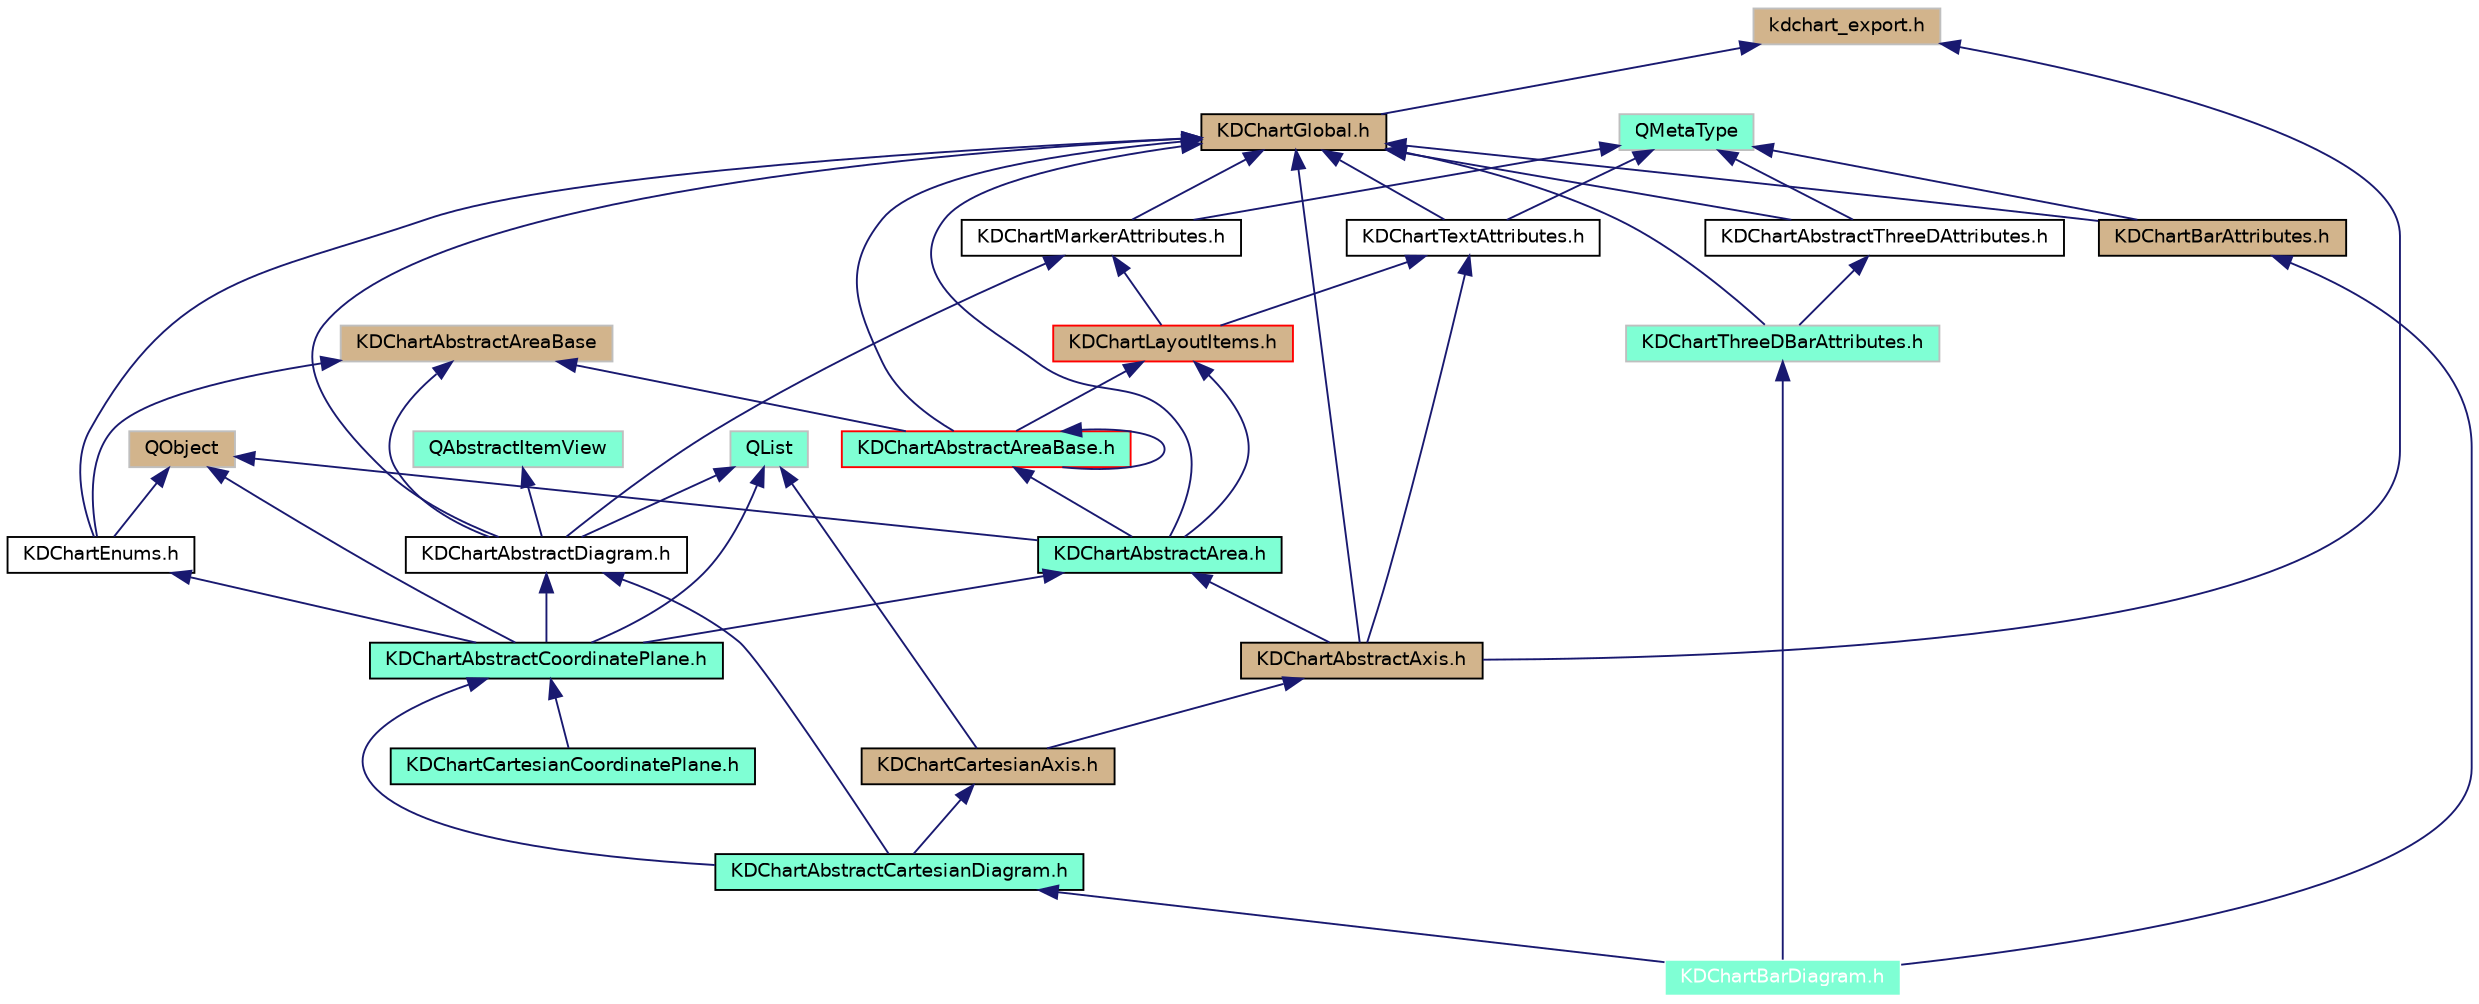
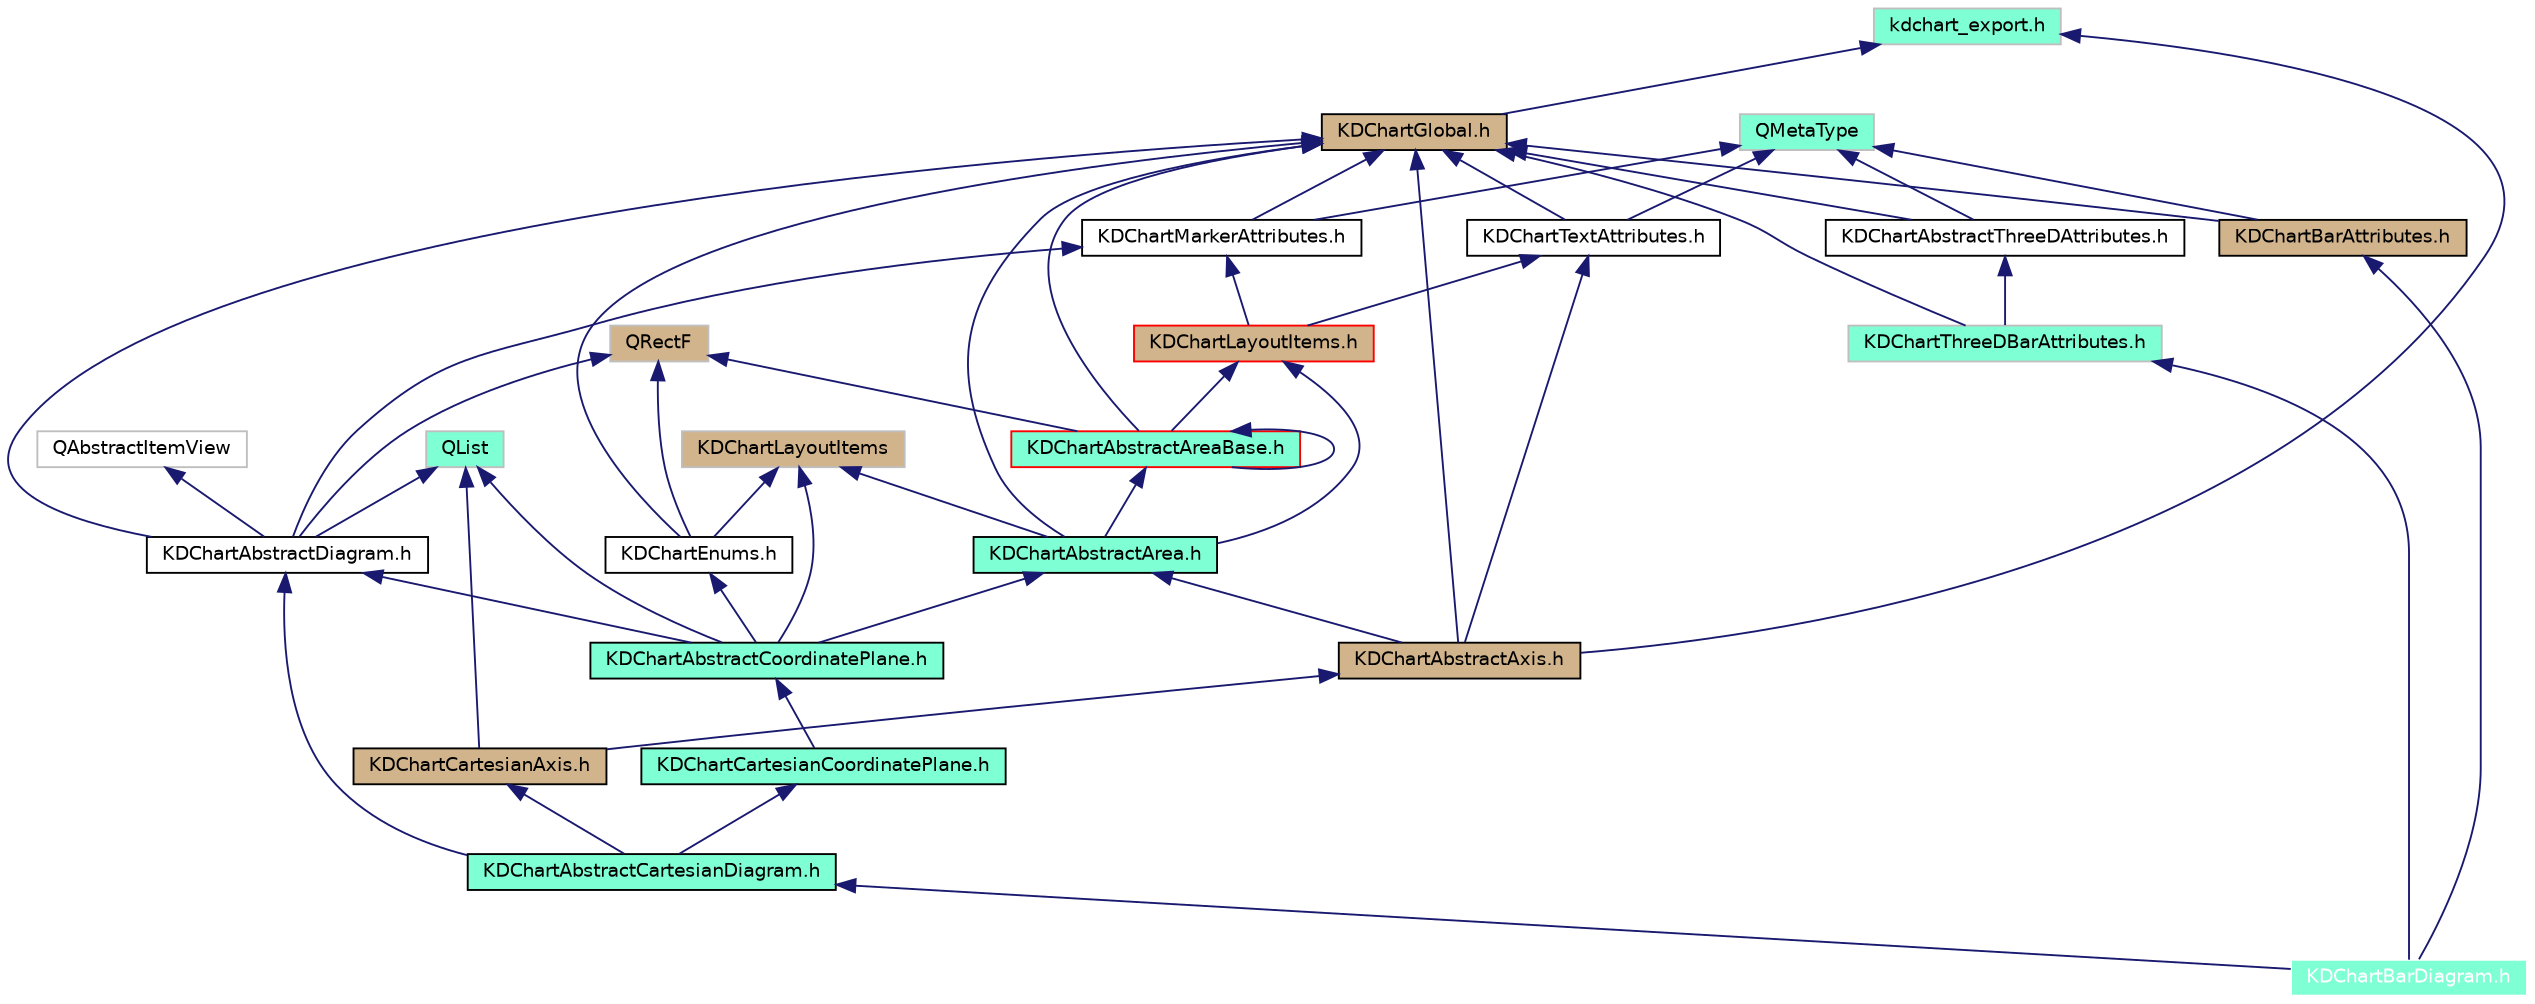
node "kdchart_export.h": fillcolor tan -> aquamarine
node "KDChartAbstractAreaBase": label "KDChartAbstractAreaBase" -> "QRectF"
node "QObject": label "QObject" -> "KDChartLayoutItems"
node "QAbstractItemView": fillcolor aquamarine -> white
edge "KDChartAbstractCartesianDiagram.h" -> "KDChartAbstractCoordinatePlane.h": now "KDChartAbstractCartesianDiagram.h" -> "KDChartCartesianCoordinatePlane.h"
